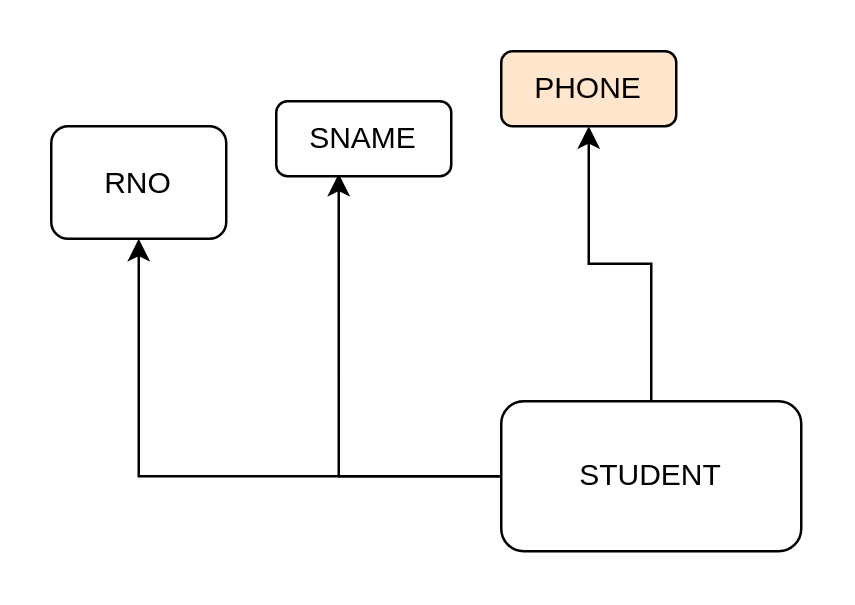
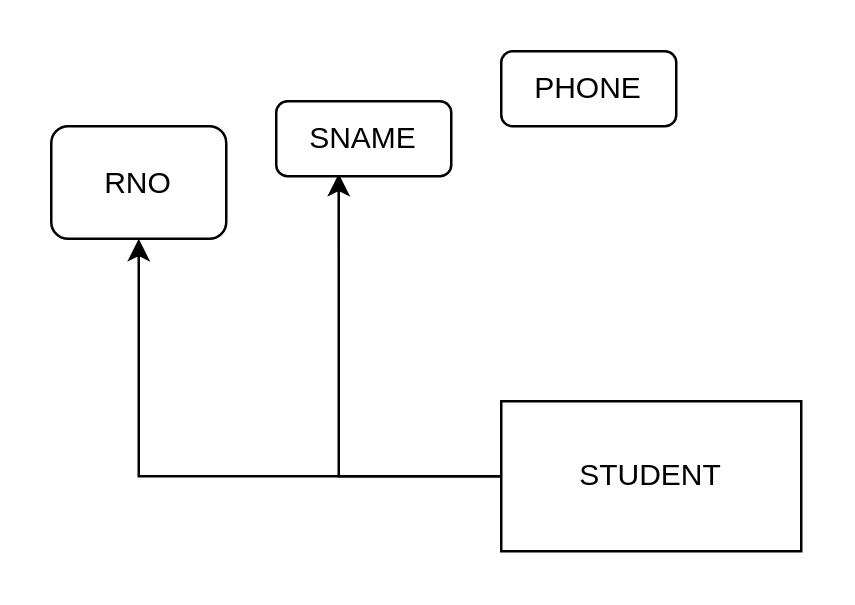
node "PHONE": fillcolor #ffe6cc -> #ffffff
edge "STUDENT" -> "PHONE": removed
node "STUDENT": shape rounded rectangle -> rectangle
